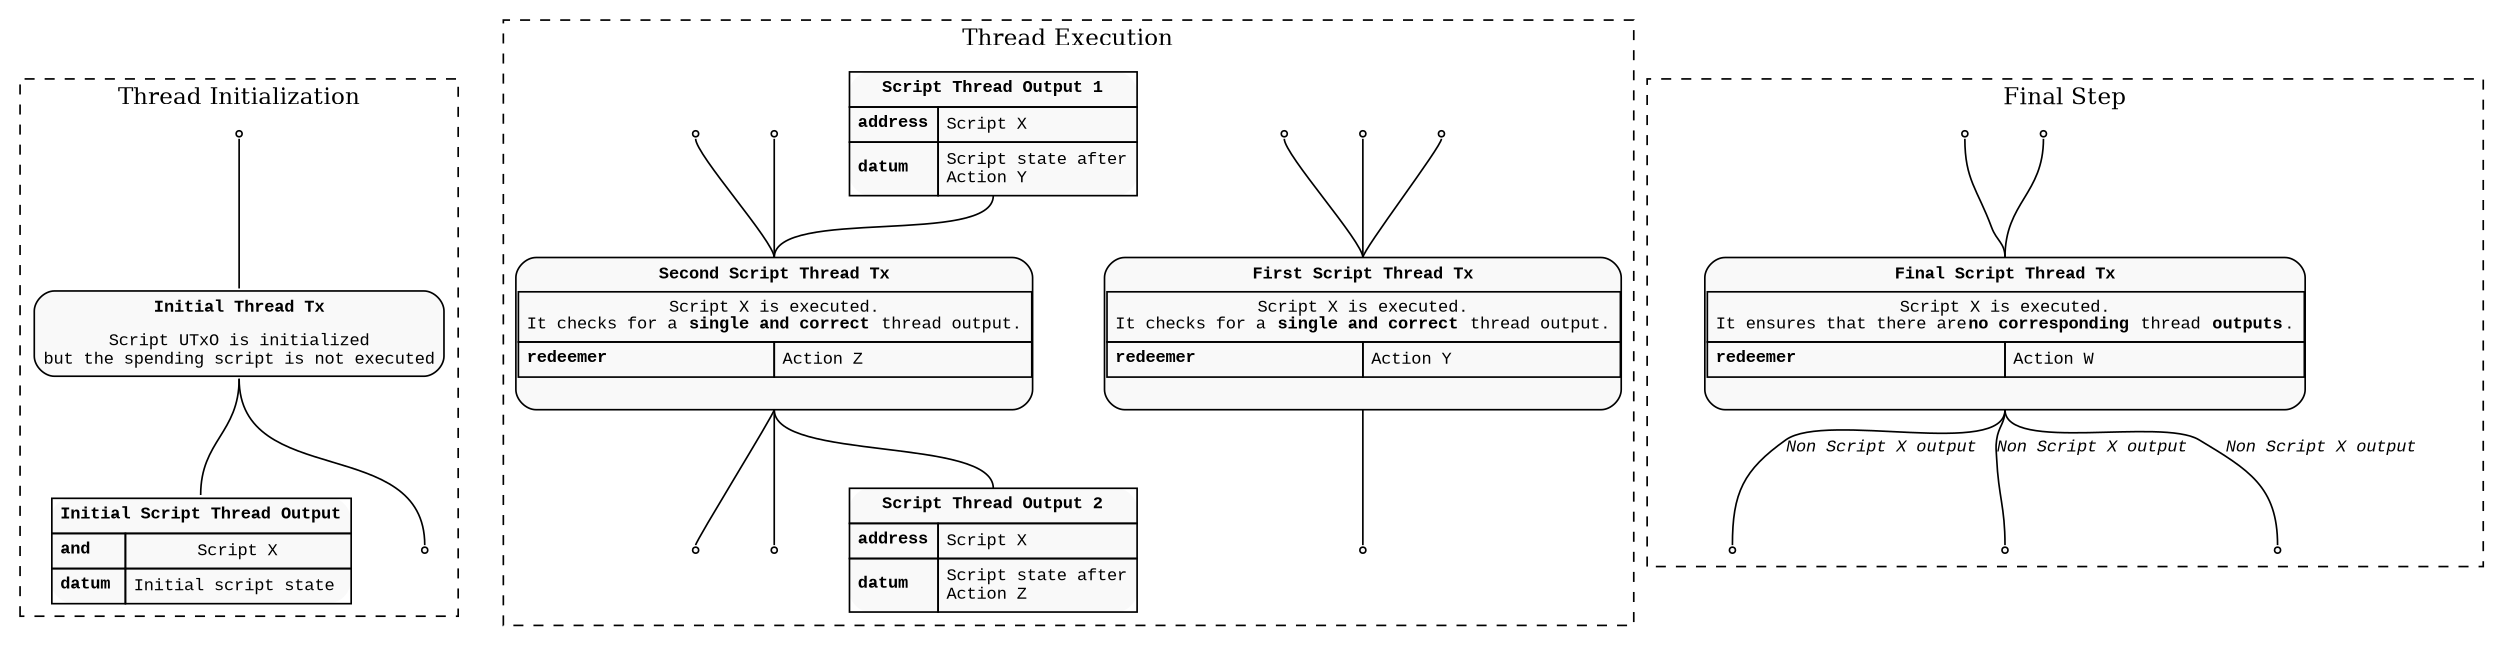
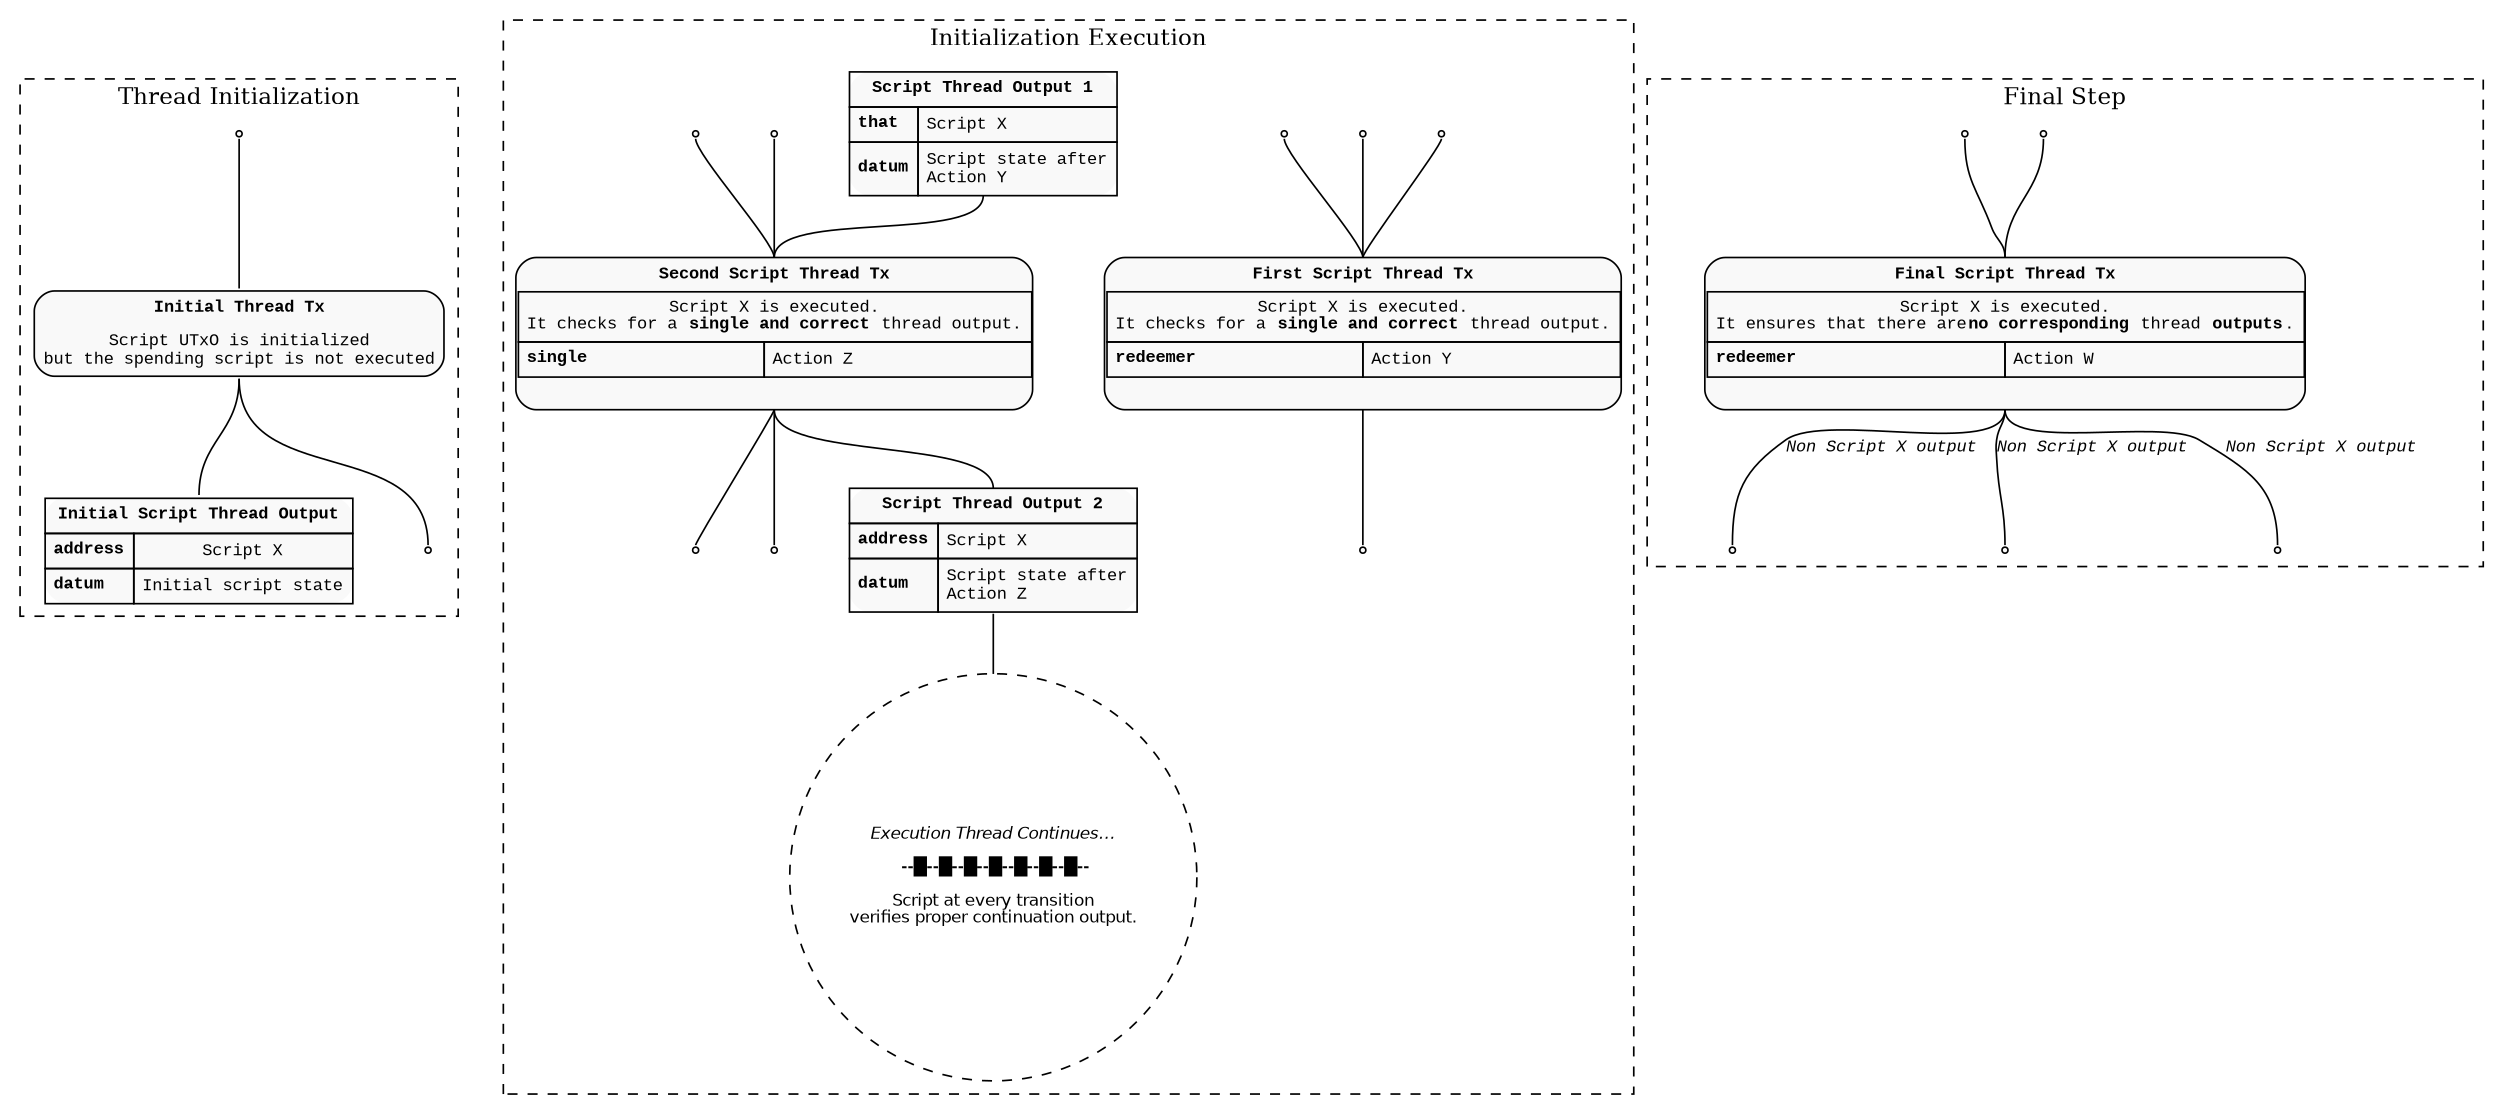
cluster "Thread Execution": label "Thread Execution" -> "Initialization Execution"
node "Script Thread Output 1": text "address" -> "that"
node "Second Script Thread Tx": text "redeemer" -> "single"
node "Initial Script Thread Output": text "and" -> "address"
node "Execution Thread Continues…": added
